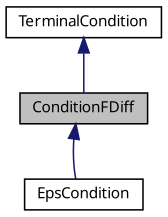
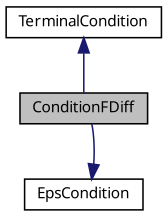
edge "EpsCondition" -> "ConditionFDiff": reversed
